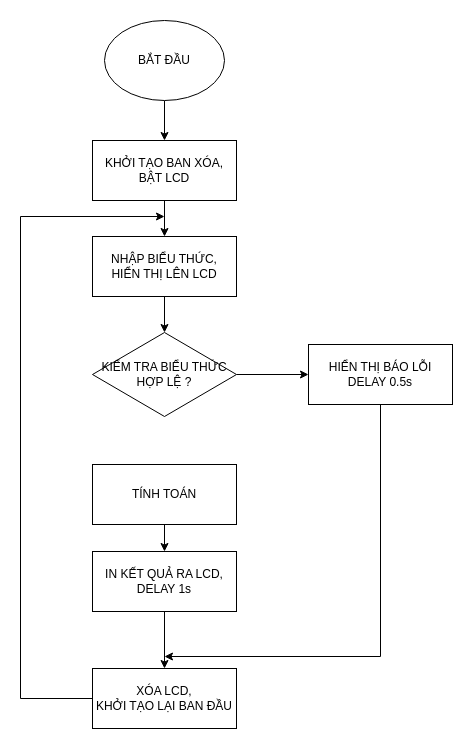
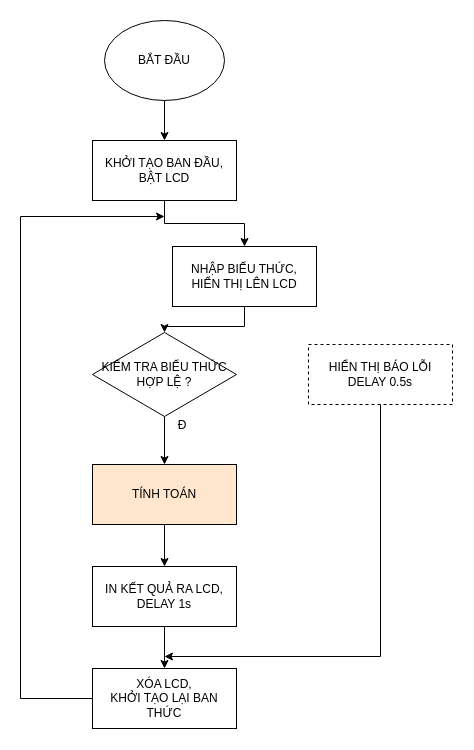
node "KHỞI TẠO BAN XÓA, BẬT LCD": label "KHỞI TẠO BAN XÓA, BẬT LCD" -> "KHỞI TẠO BAN ĐẦU, BẬT LCD"
node "NHẬP BIỂU THỨC, HIỂN THỊ LÊN LCD": moved (165, 267) -> (245, 277)
edge "KIỂM TRA BIỂU THỨC HỢP LỆ ?" -> "HIỂN THỊ BÁO LỖI DELAY 0.5s": removed
node "HIỂN THỊ BÁO LỖI DELAY 0.5s": style solid -> dashed
node "Đ": added
edge "KIỂM TRA BIỂU THỨC HỢP LỆ ?" -> "TÍNH TOÁN": added
node "TÍNH TOÁN": fillcolor #ffffff -> #ffe6cc
node "IN KẾT QUẢ RA LCD, DELAY 1s": moved (165, 582) -> (165, 597)
node "XÓA LCD, KHỞI TẠO LẠI BAN ĐẦU": label "XÓA LCD, KHỞI TẠO LẠI BAN ĐẦU" -> "XÓA LCD, KHỞI TẠO LẠI BAN THỨC"
